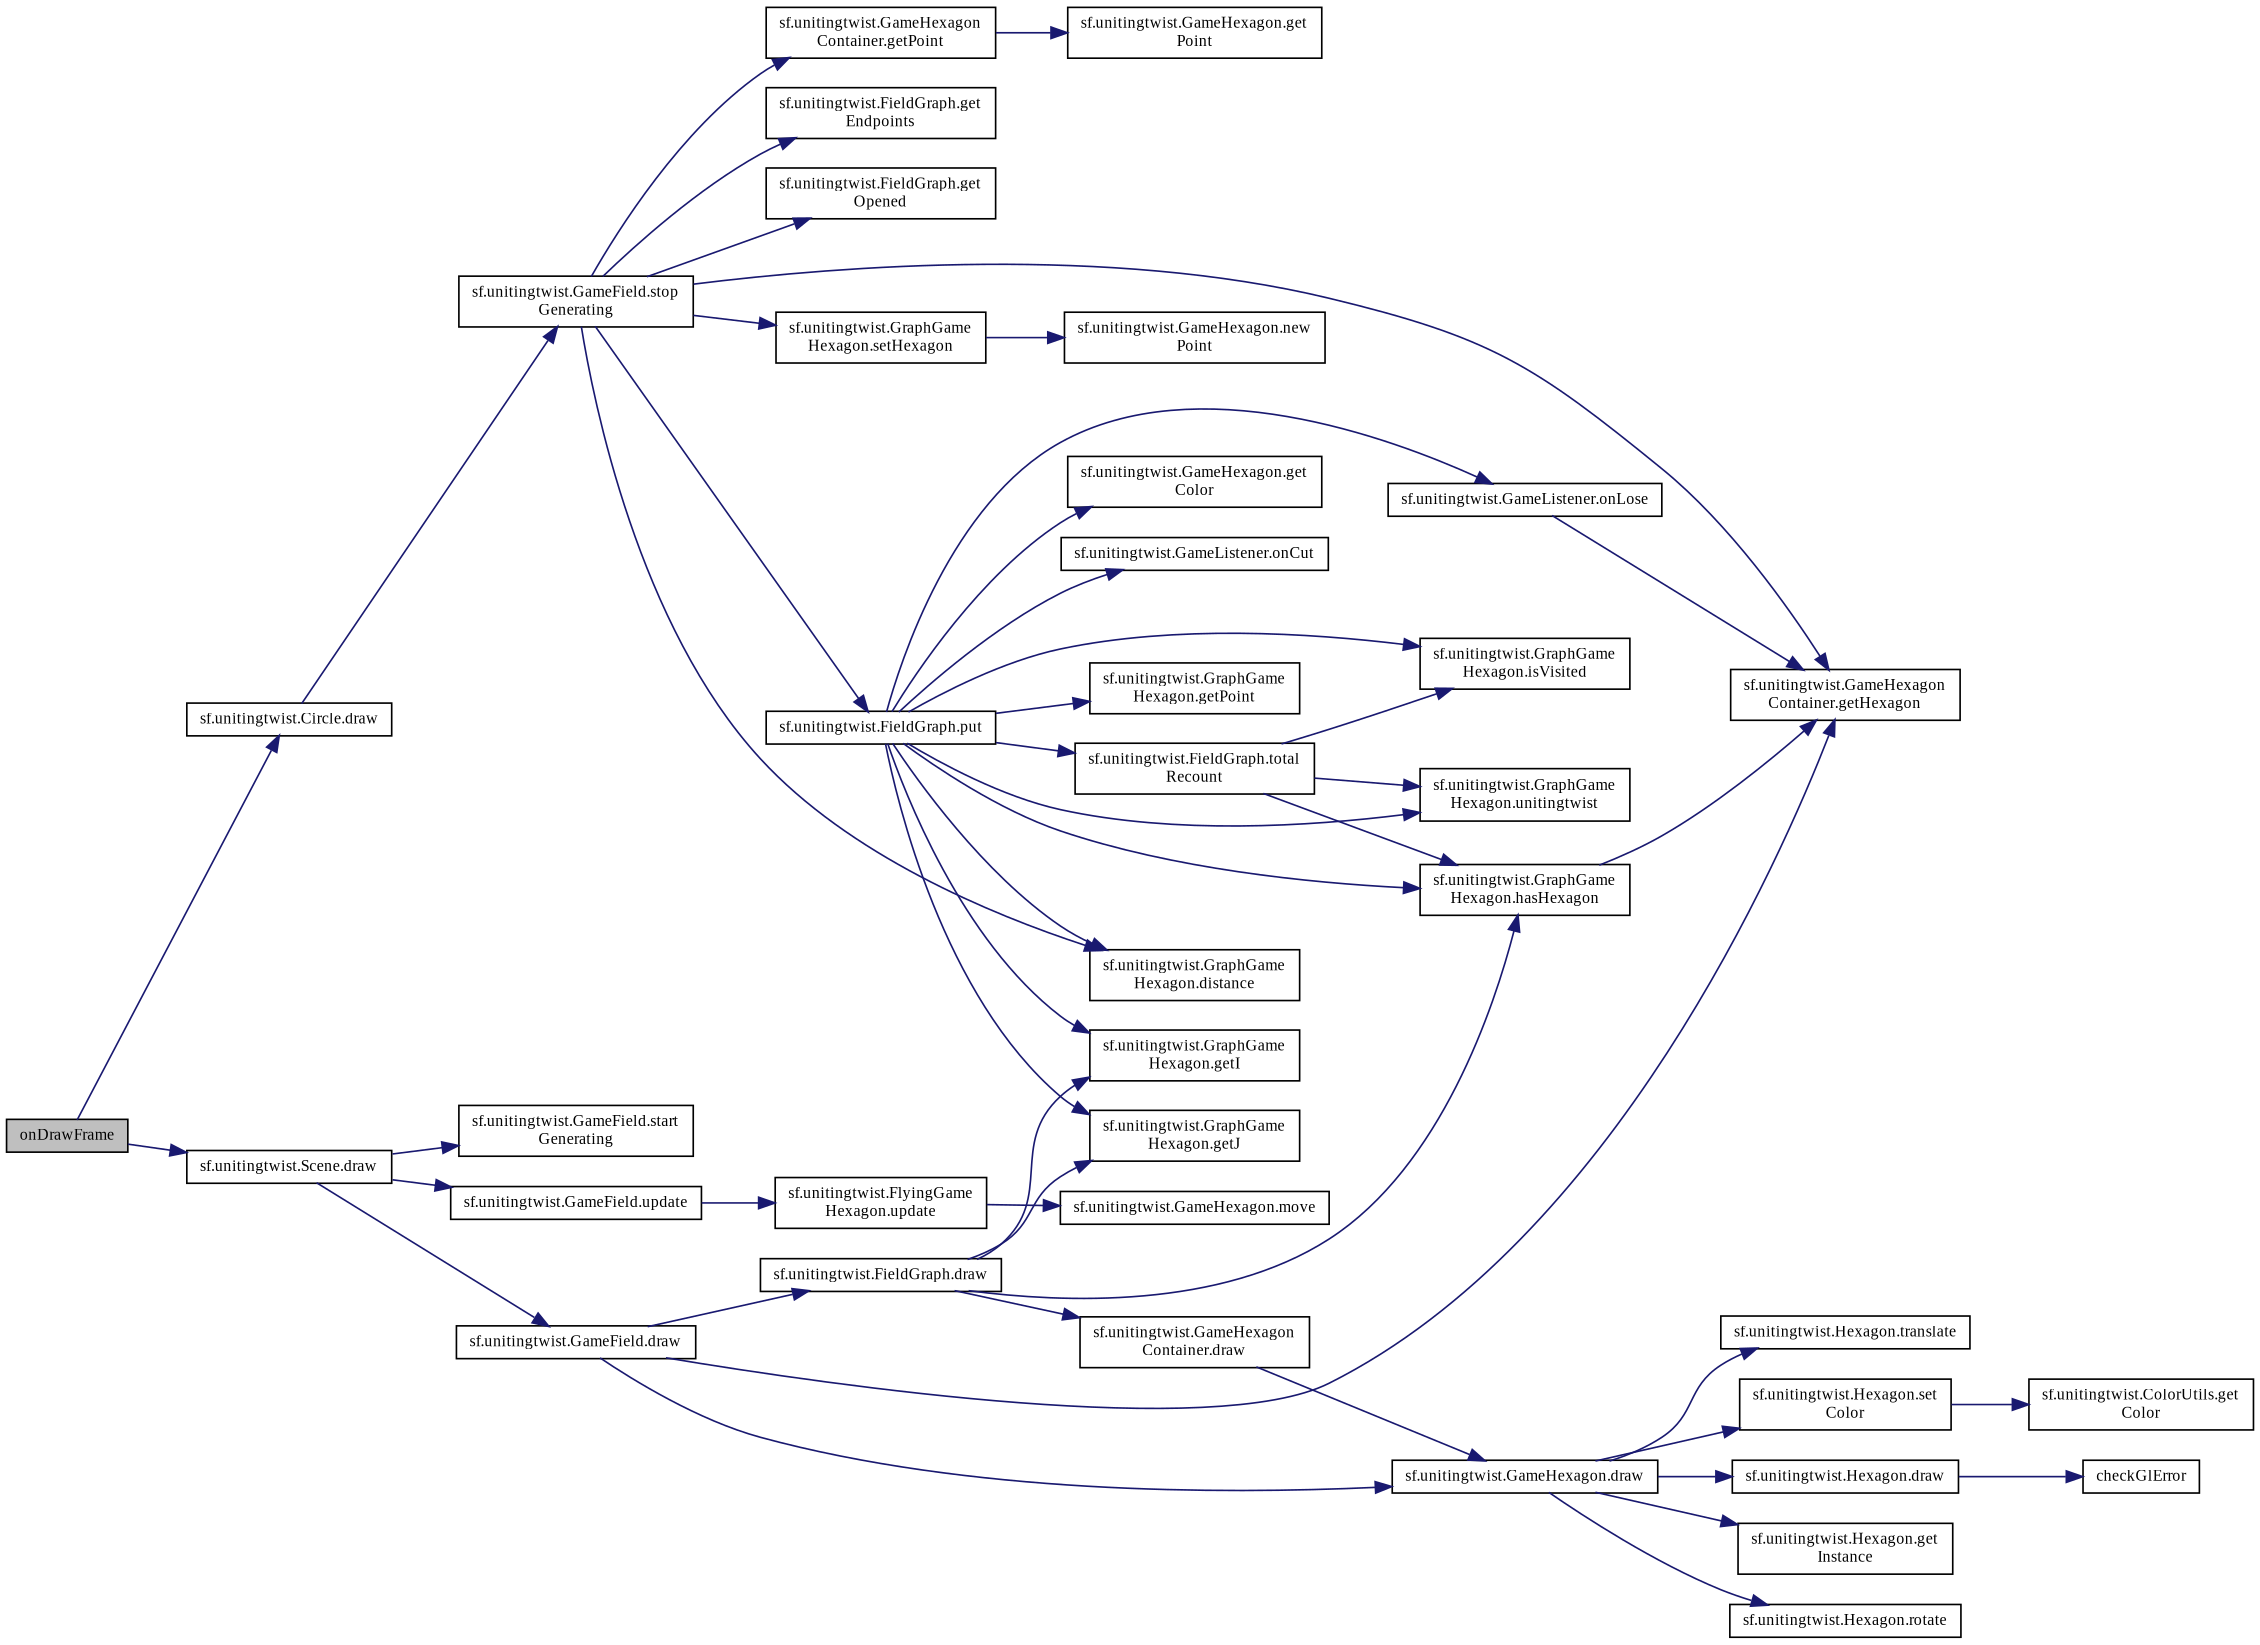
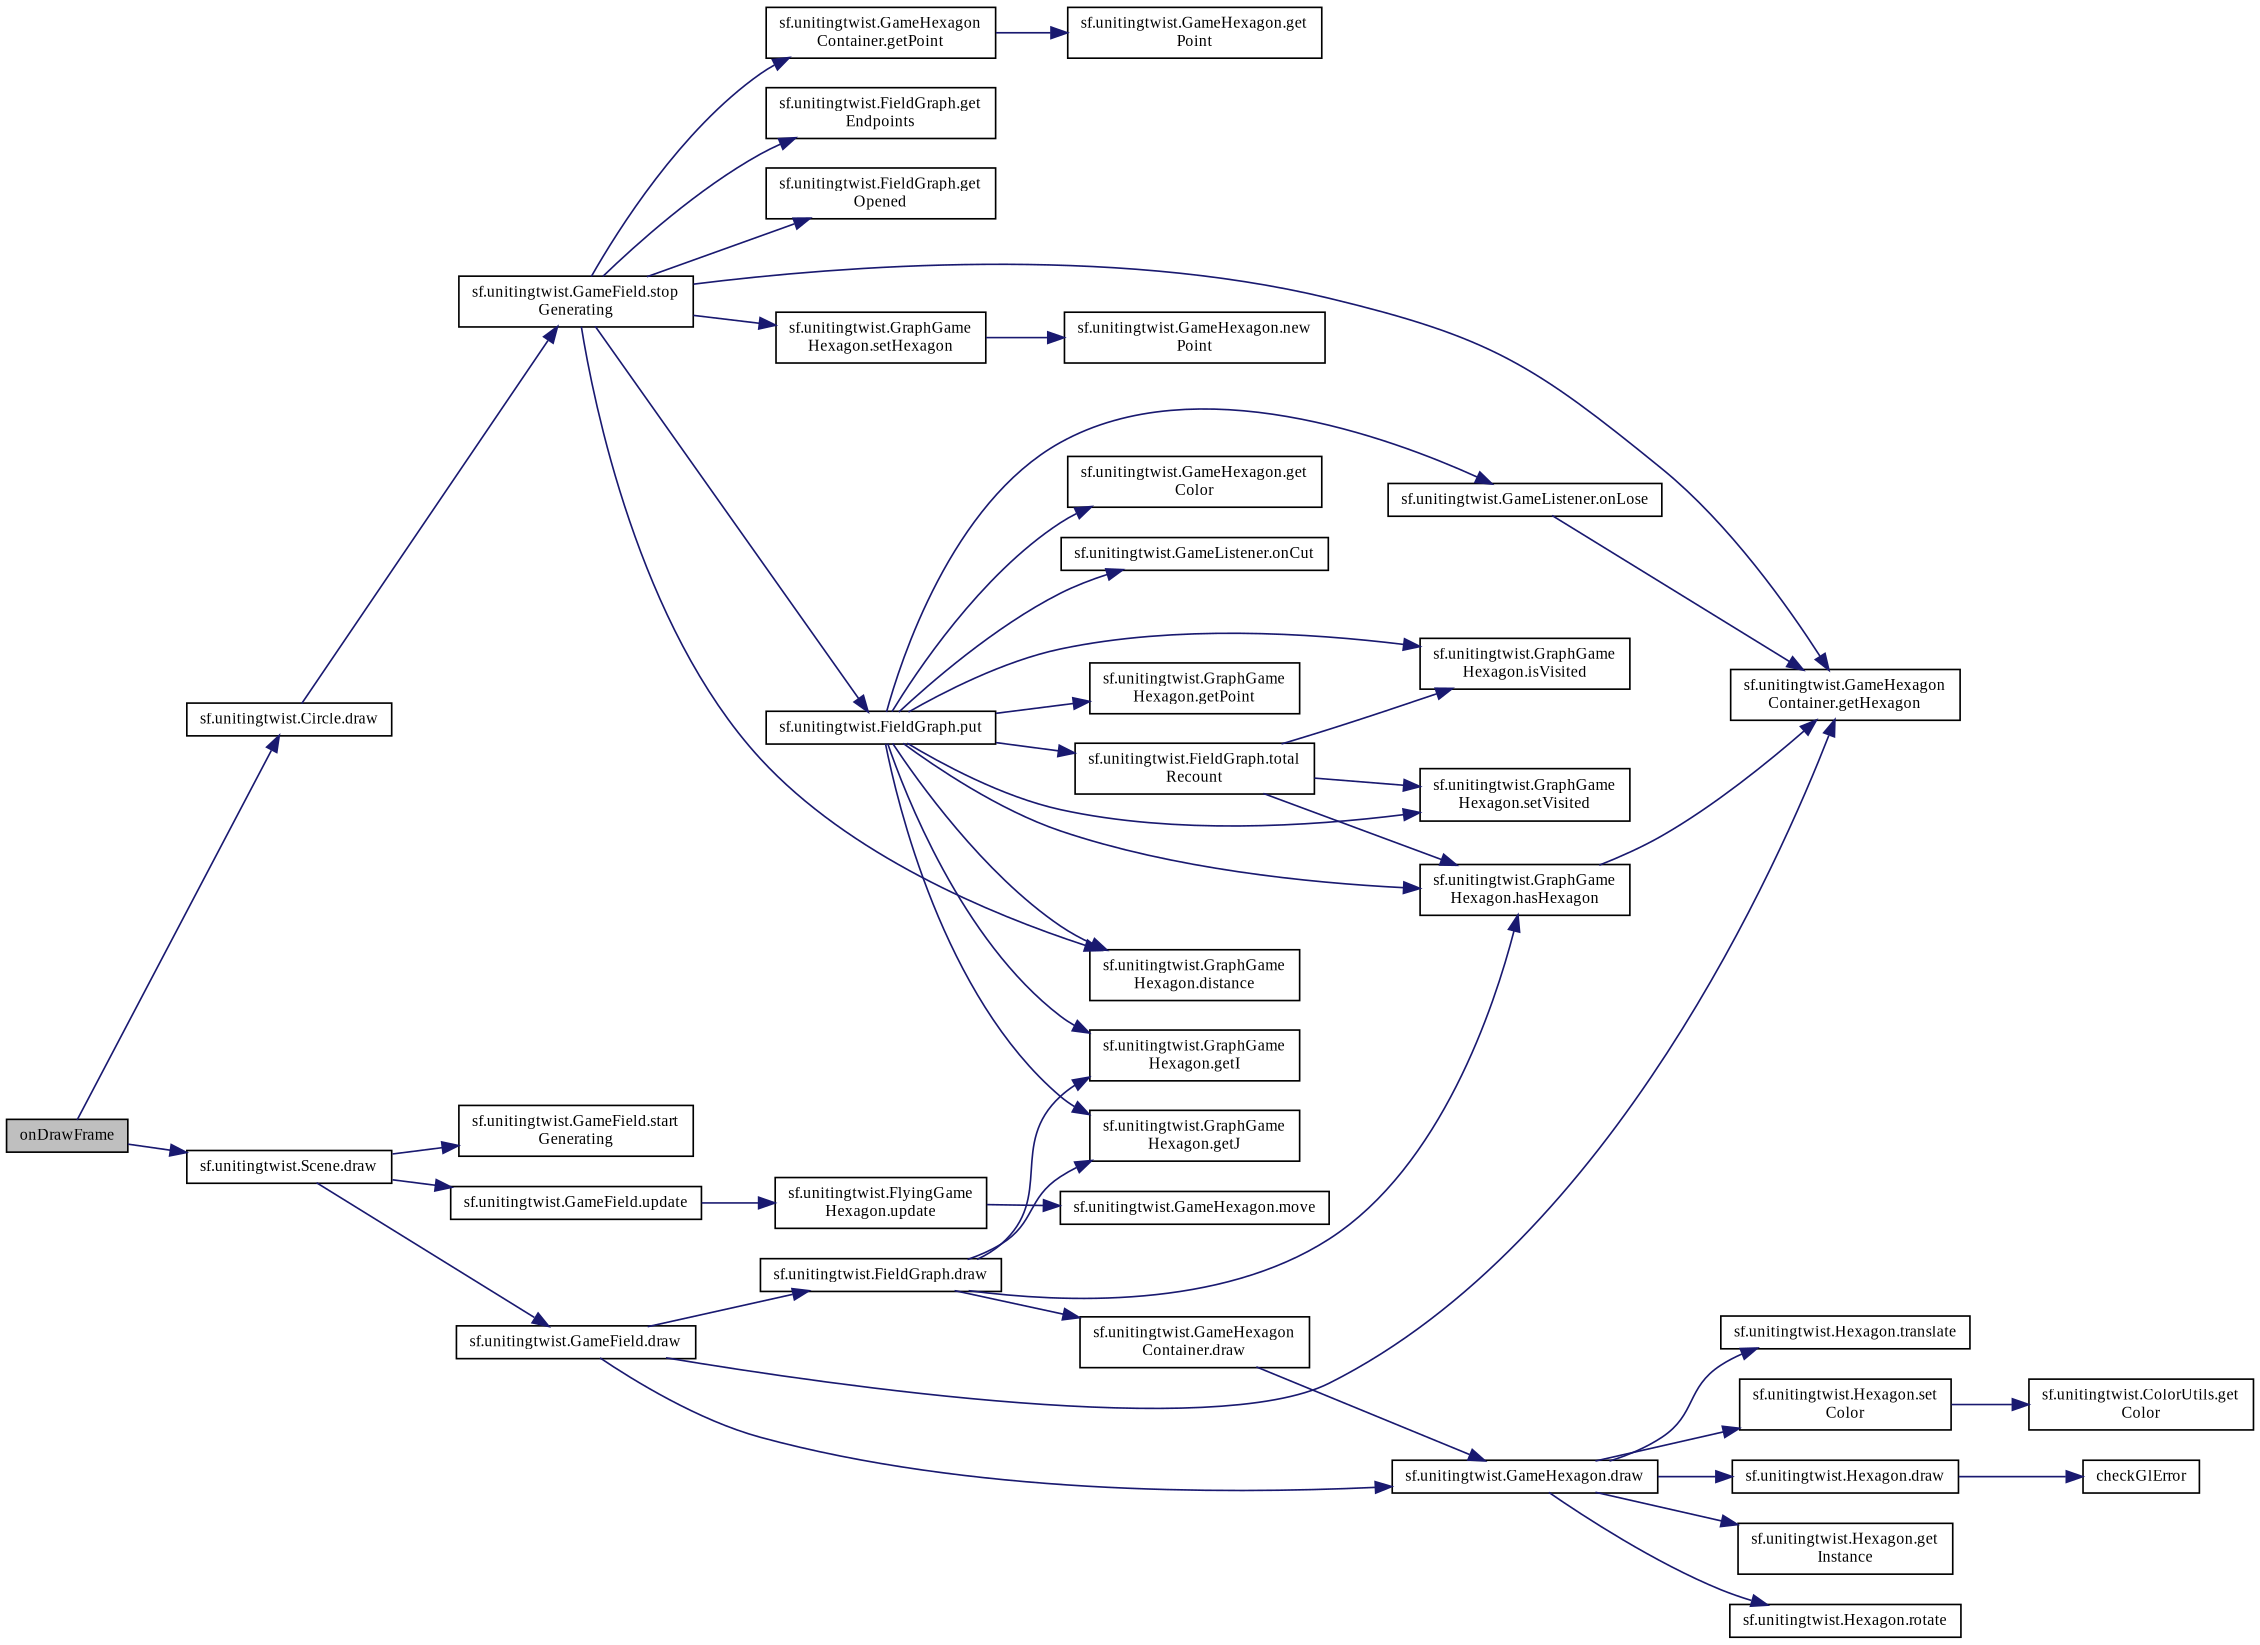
node "sf.unitingtwist.GraphGame Hexagon.unitingtwist": label "sf.unitingtwist.GraphGame Hexagon.unitingtwist" -> "sf.unitingtwist.GraphGame Hexagon.setVisited"
